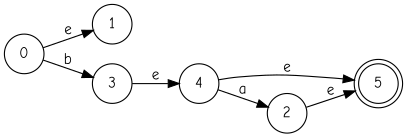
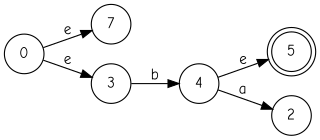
node "1": label "1" -> "7"
edge "0" -> "3": label "b" -> "e"
edge "3" -> "4": label "e" -> "b"
edge "2" -> "5": removed, label "e"
